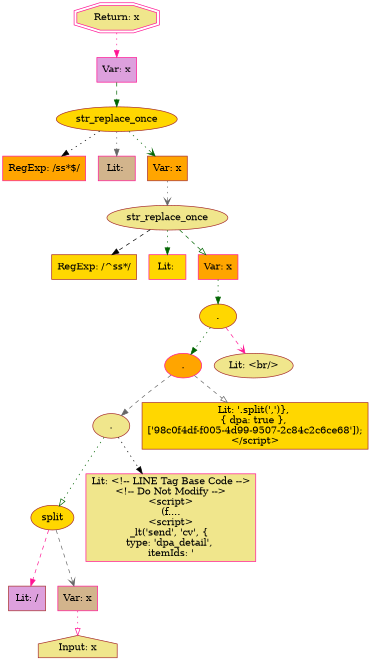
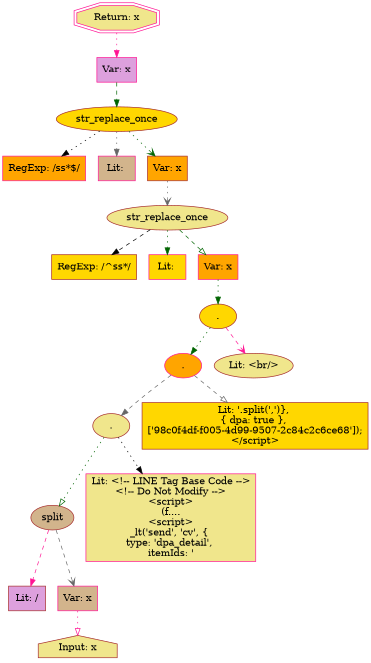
node "split": fillcolor gold -> tan
